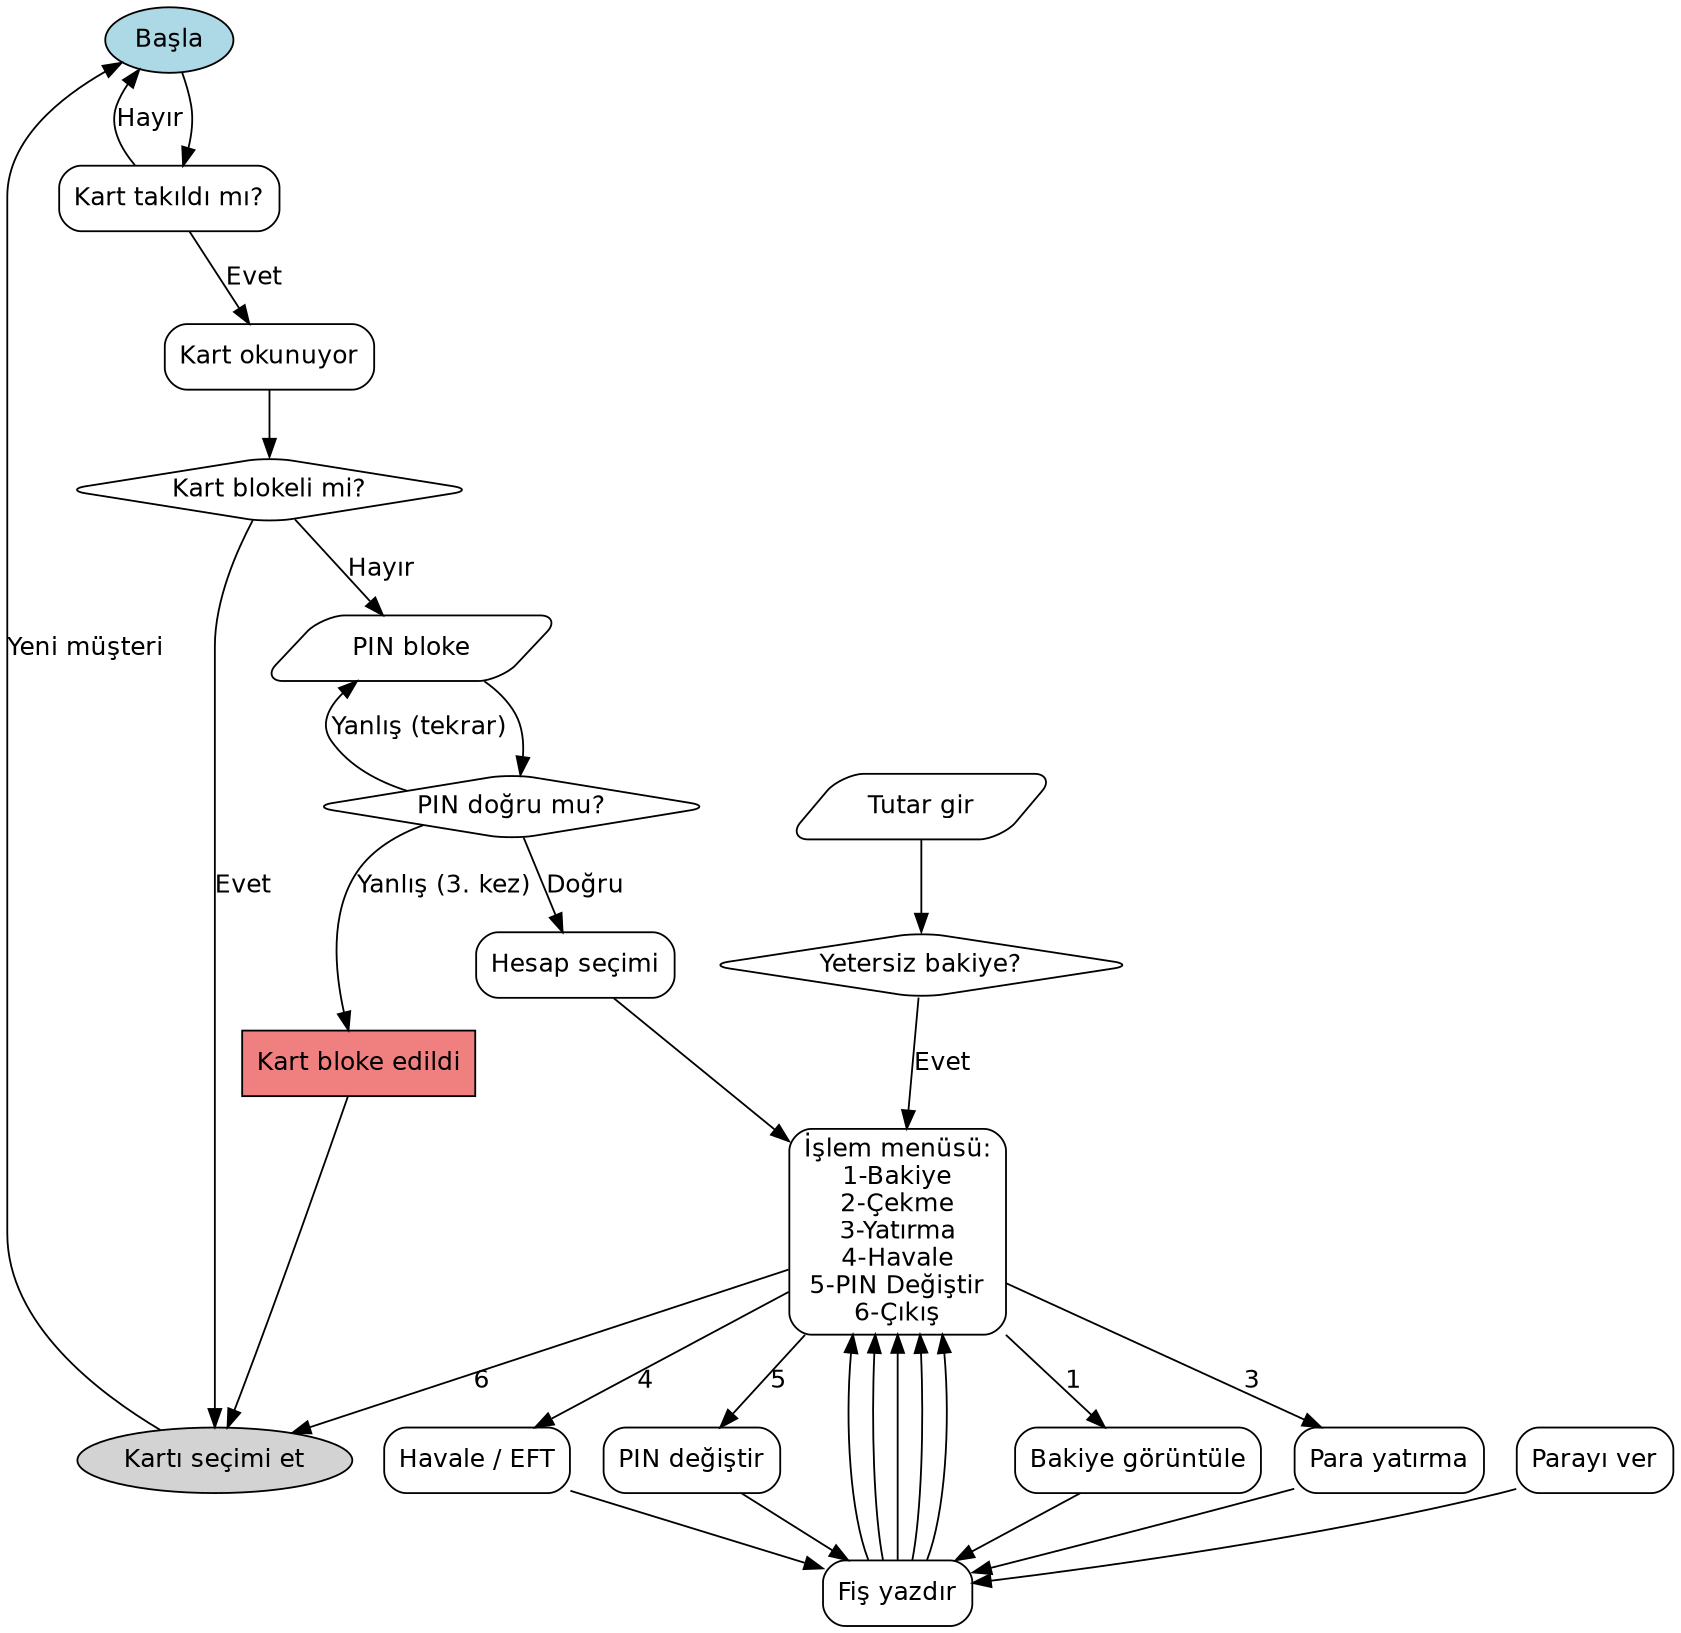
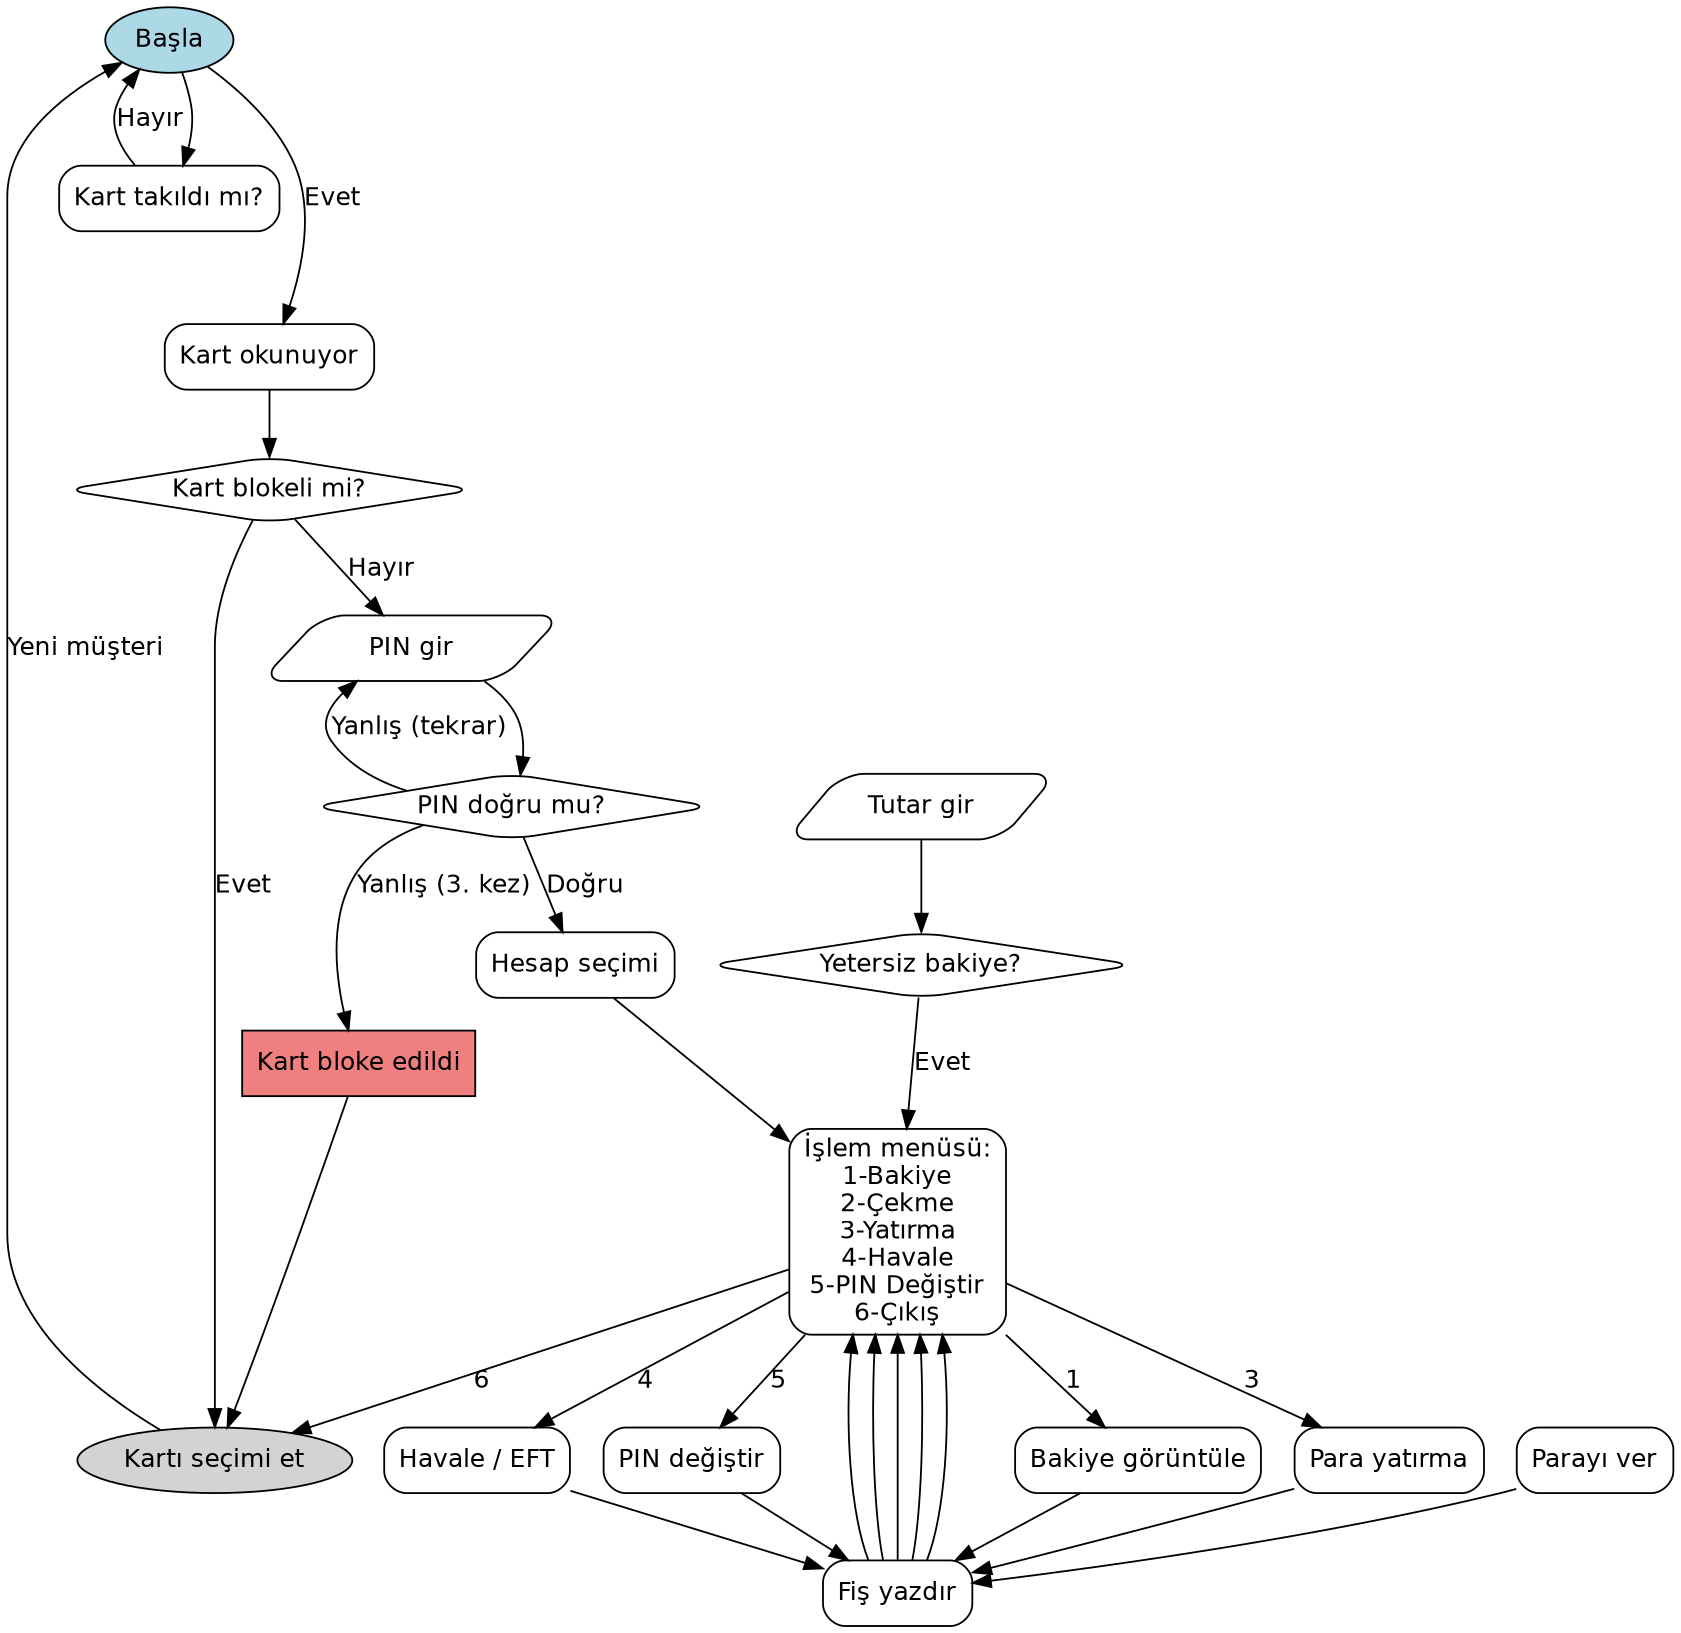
edge "Kart takıldı mı?" -> "Kart okunuyor": now "Başla" -> "Kart okunuyor"
node "PIN bloke": label "PIN bloke" -> "PIN gir"
